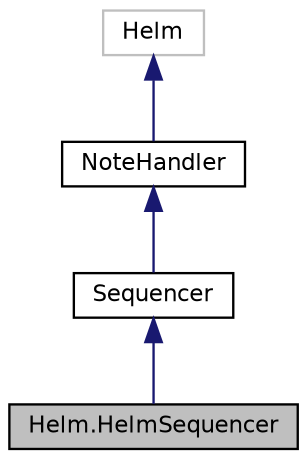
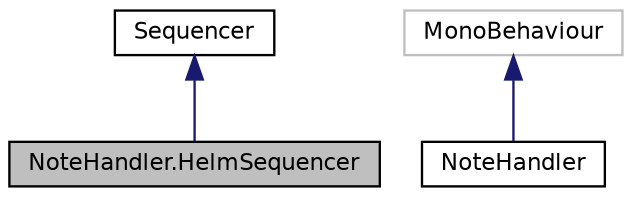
node "Helm": label "Helm" -> "MonoBehaviour"
edge "Sequencer" -> "NoteHandler": removed
node "Helm.HelmSequencer": label "Helm.HelmSequencer" -> "NoteHandler.HelmSequencer"
